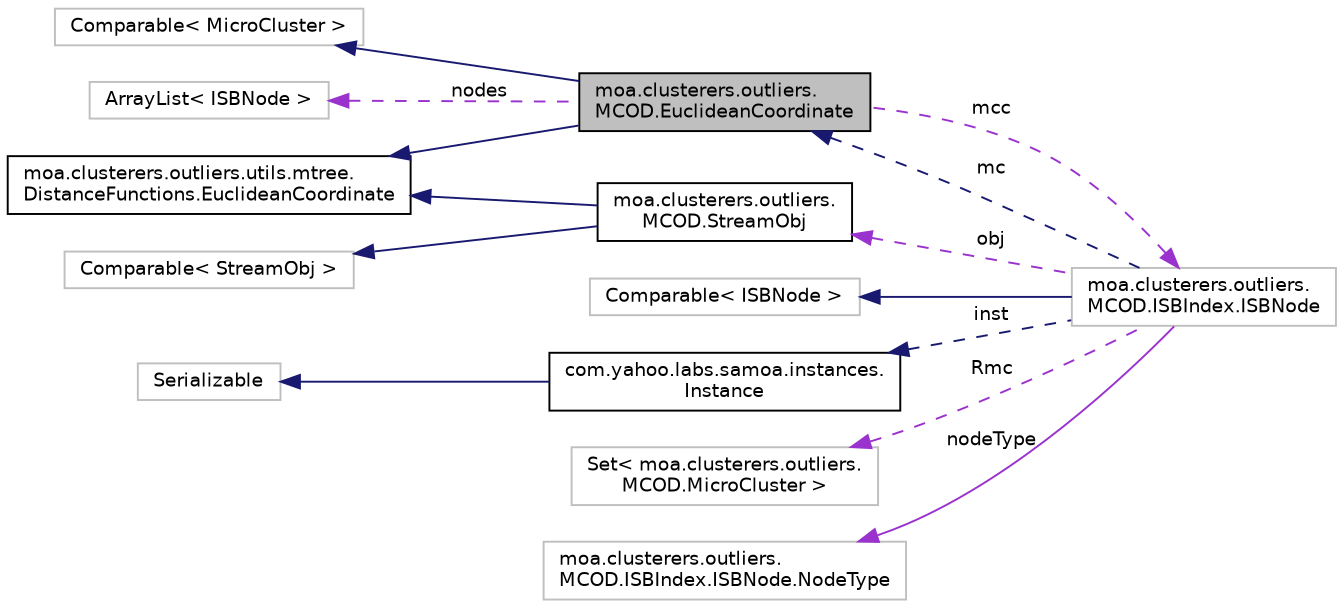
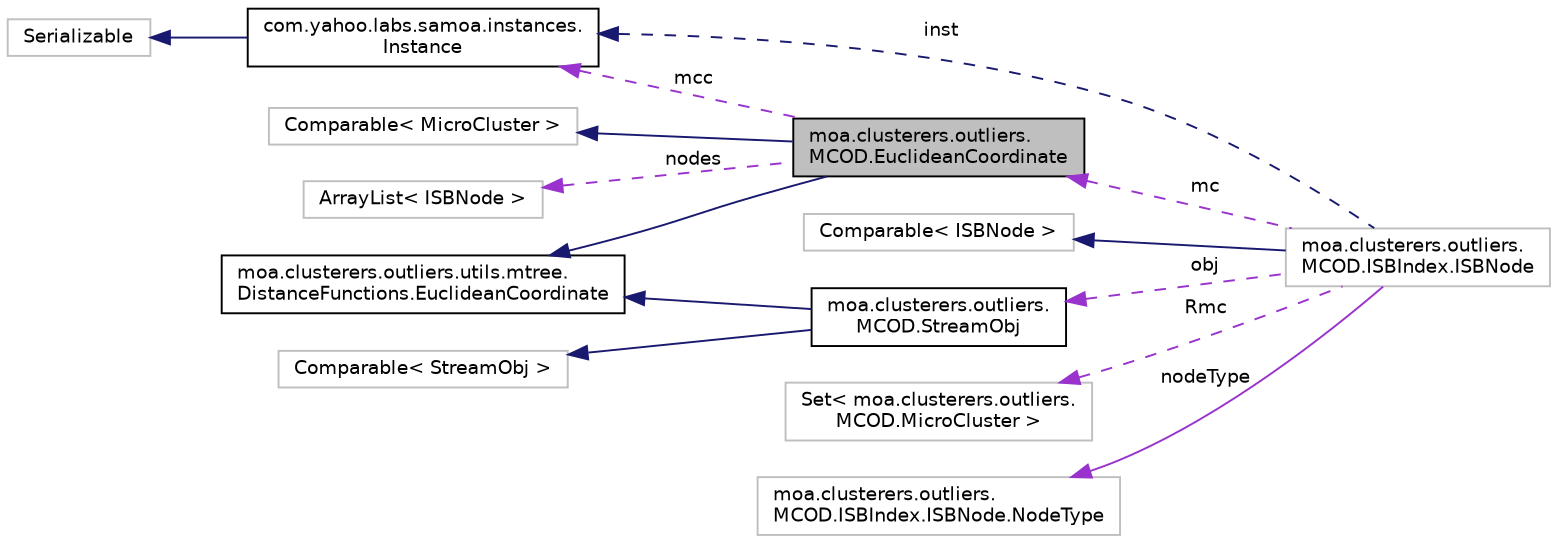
edge "moa.clusterers.outliers. MCOD.EuclideanCoordinate" -> "moa.clusterers.outliers. MCOD.ISBIndex.ISBNode": now "moa.clusterers.outliers. MCOD.EuclideanCoordinate" -> "com.yahoo.labs.samoa.instances. Instance"
edge "moa.clusterers.outliers. MCOD.ISBIndex.ISBNode" -> "moa.clusterers.outliers. MCOD.EuclideanCoordinate": color midnightblue -> darkorchid3
